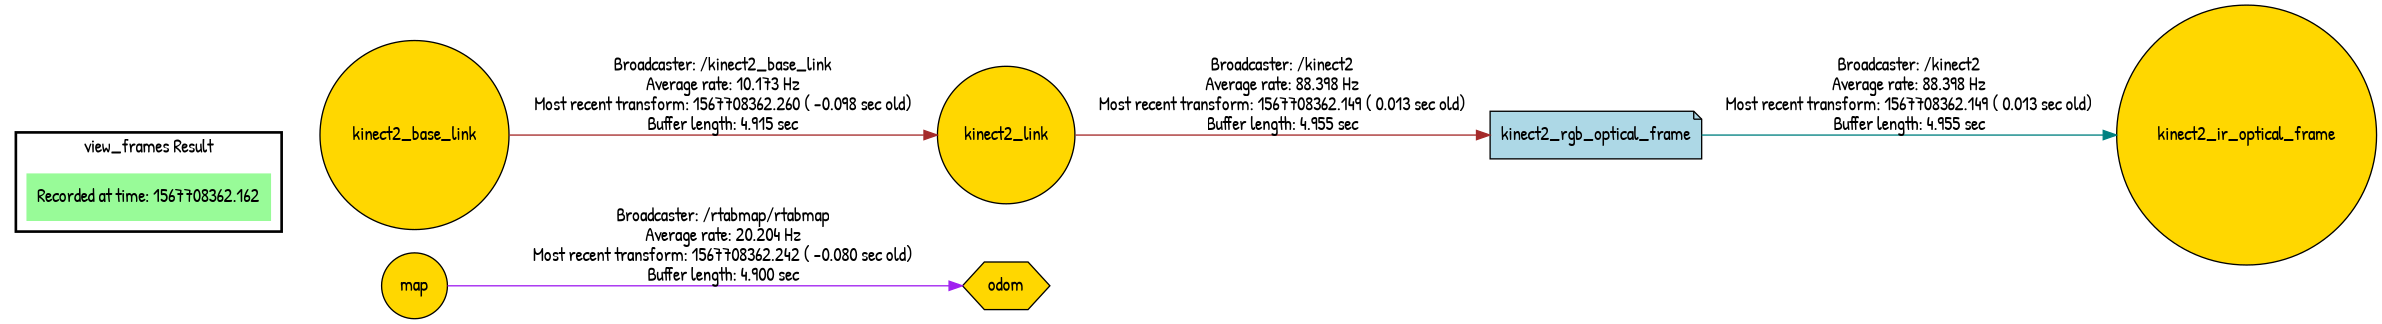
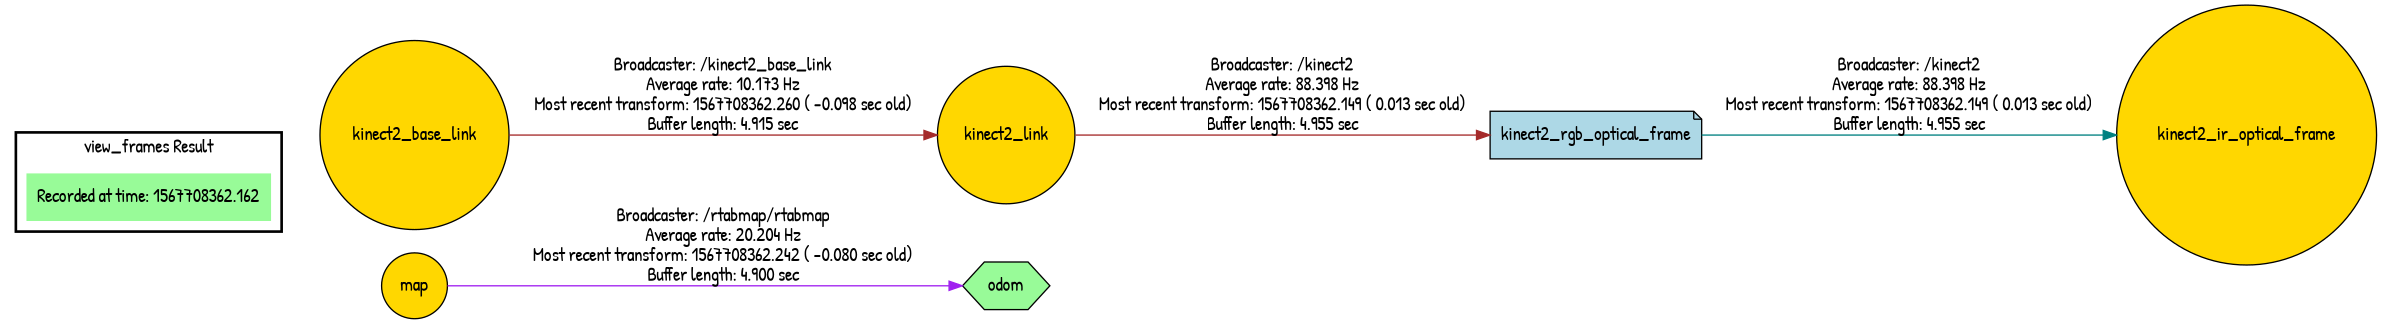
node "odom": fillcolor gold -> palegreen
